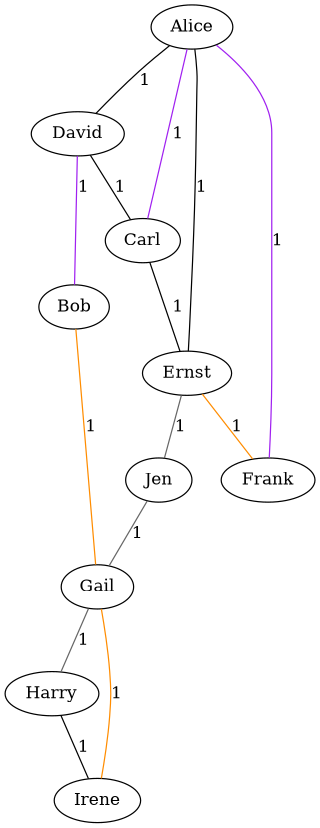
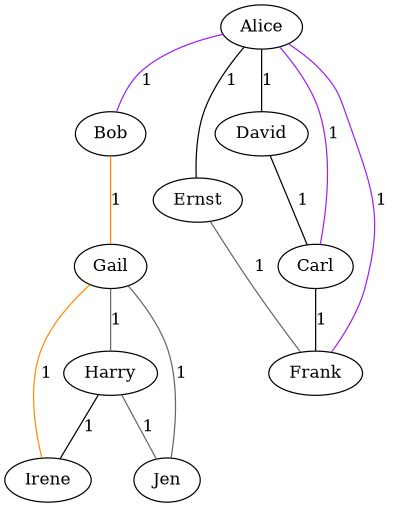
edge "David" -- "Bob": now "Alice" -- "Bob"
edge "Carl" -- "Ernst": now "Carl" -- "Frank"
edge "Ernst" -- "Jen": now "Harry" -- "Jen"
edge "Ernst" -- "Frank": color darkorange -> gray40
